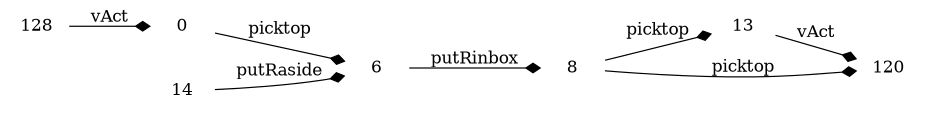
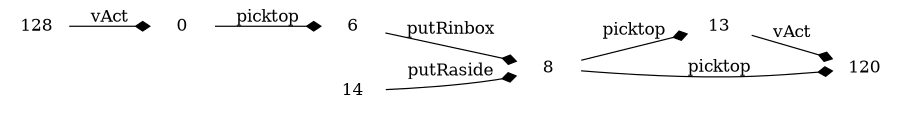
edge "14" -> "6": now "14" -> "8"
